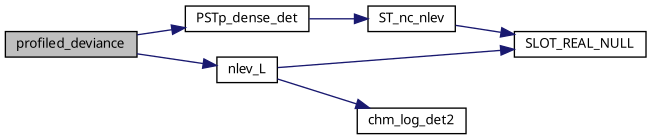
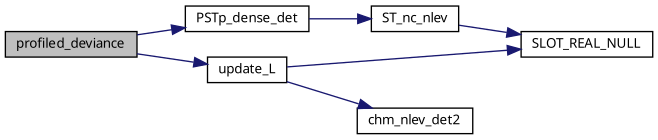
node "nlev_L": label "nlev_L" -> "update_L"
node "chm_log_det2": label "chm_log_det2" -> "chm_nlev_det2"
